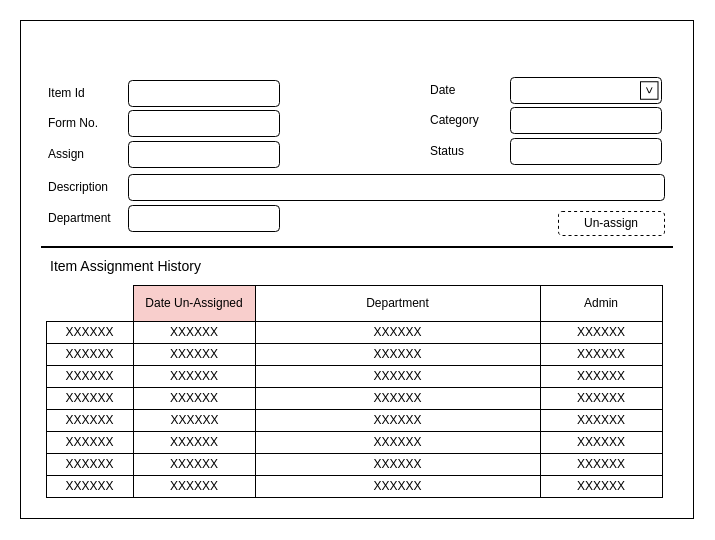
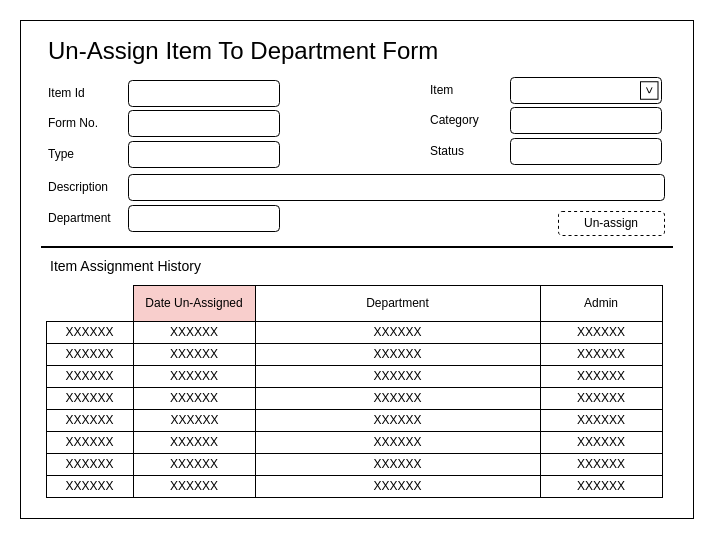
node "Un-Assign Item To Department Form": added
node "Date": label "Date" -> "Item"
node "Assign": label "Assign" -> "Type"
